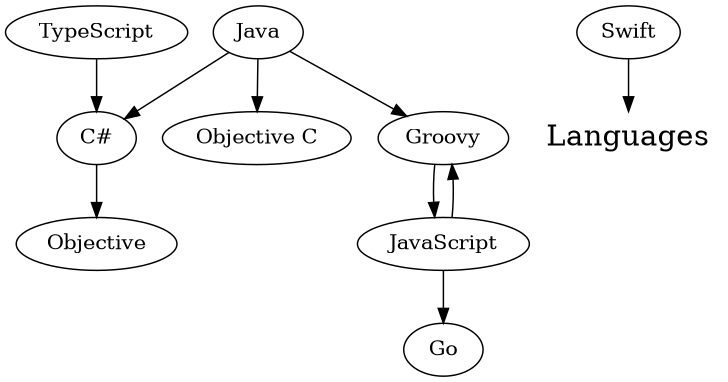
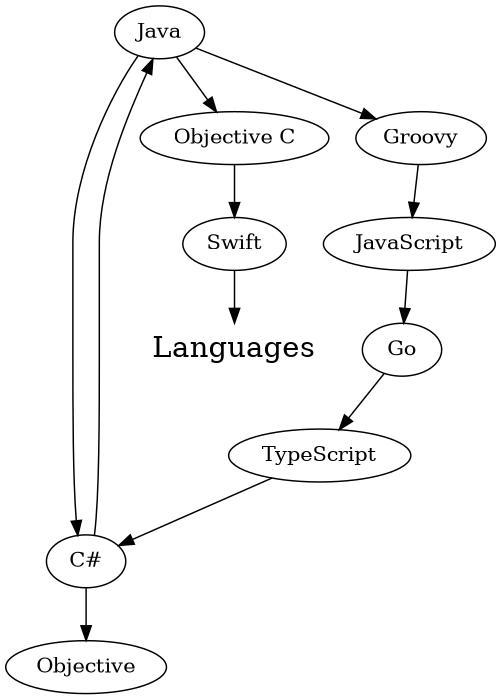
edge "Objective C" -> "Swift": added
edge "JavaScript" -> "Groovy": removed
edge "C#" -> "Java": added
edge "Go" -> "TypeScript": added
